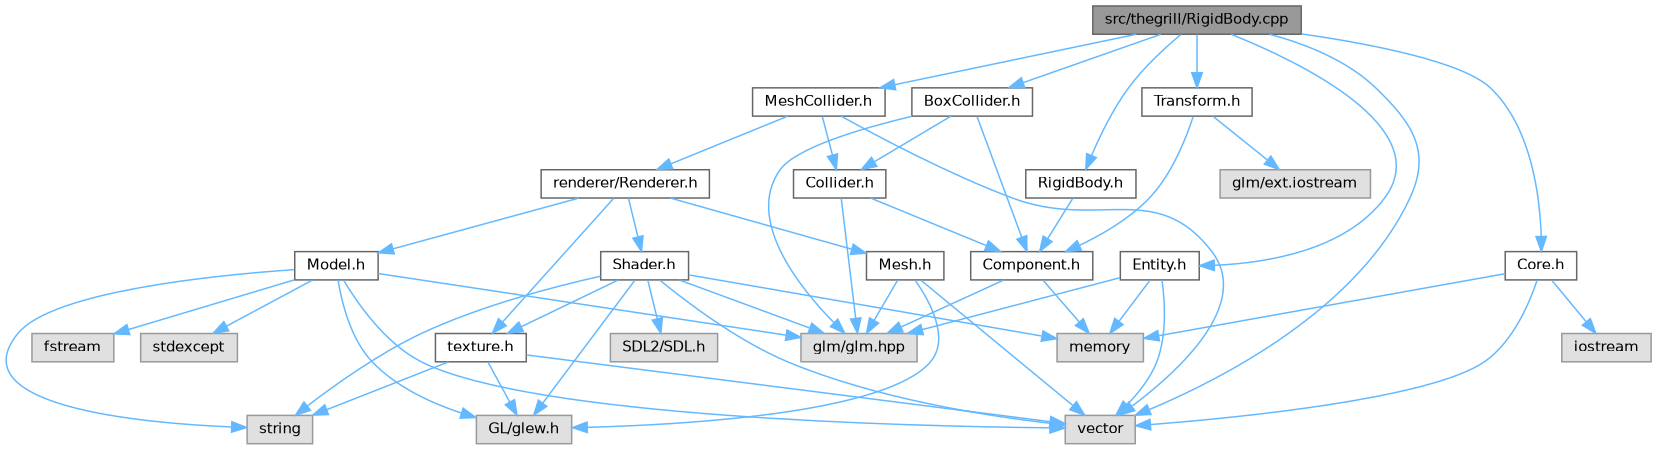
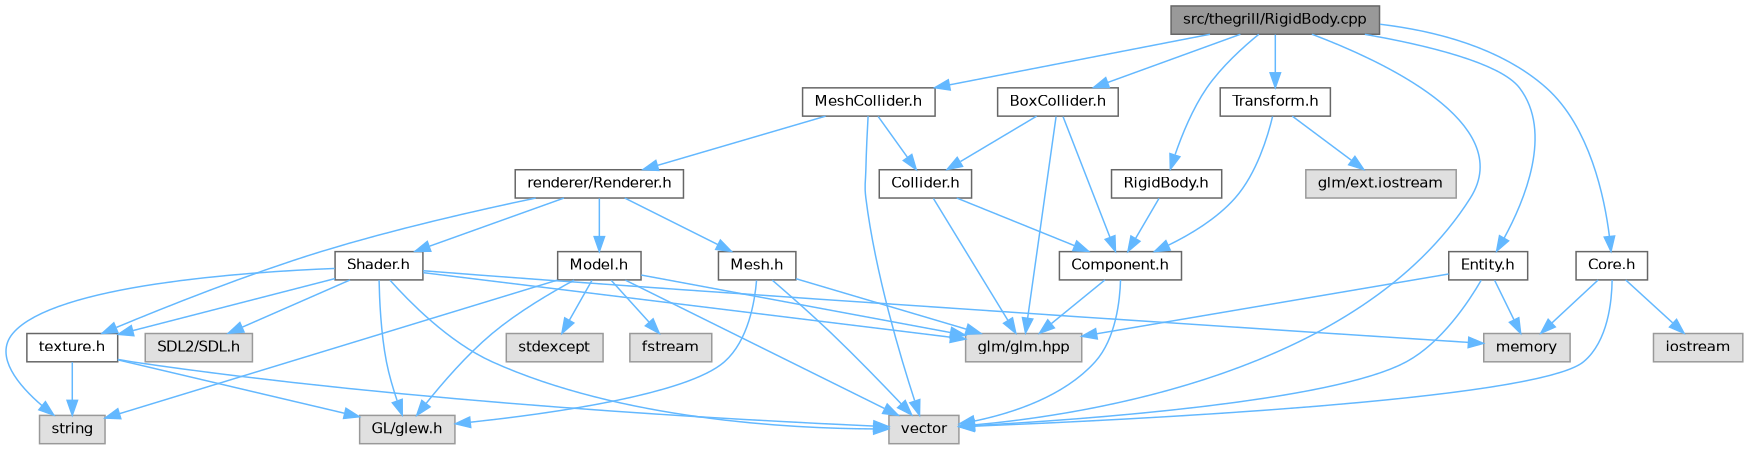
edge "Component.h" -> "memory": now "Component.h" -> "vector"
